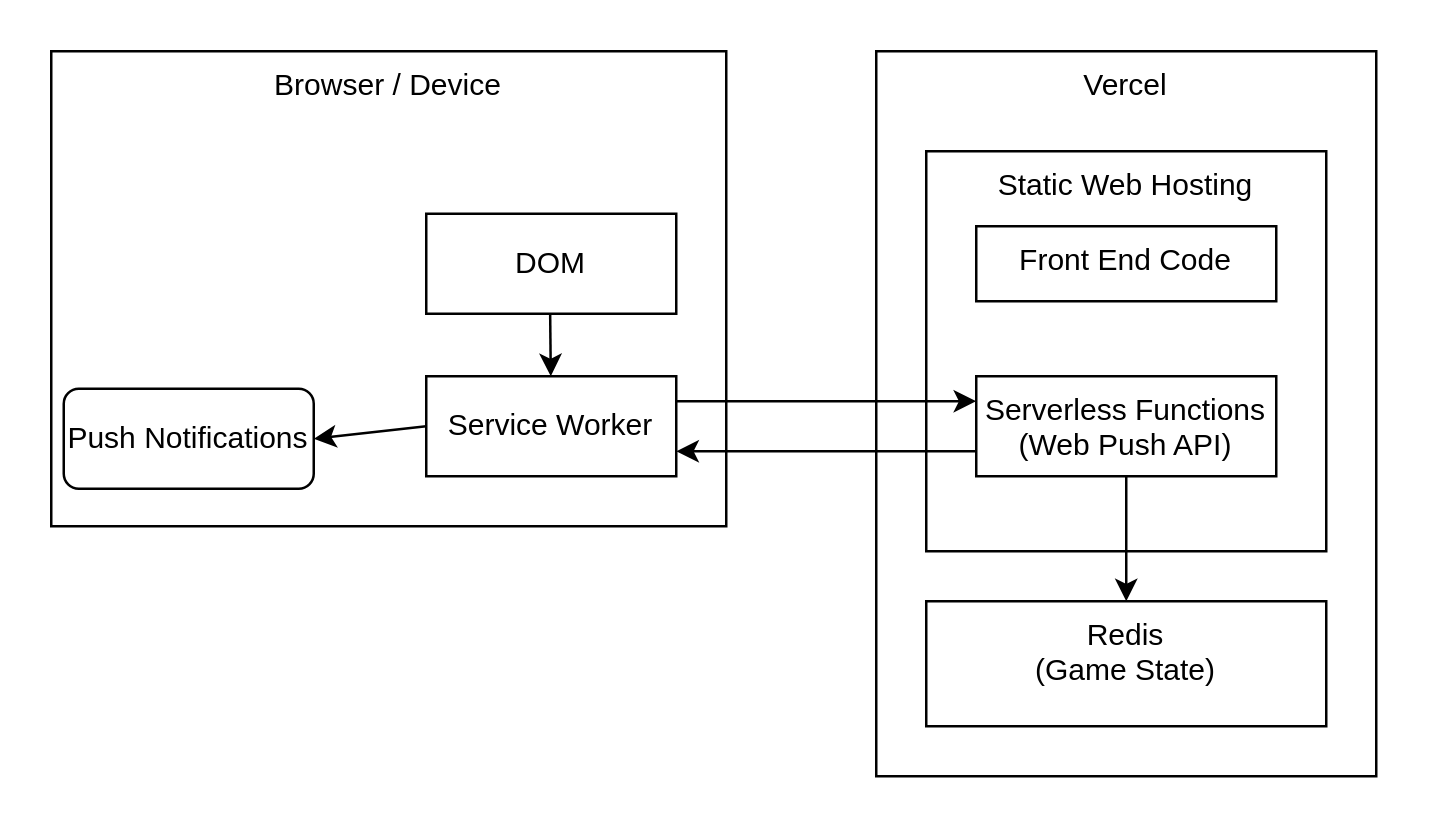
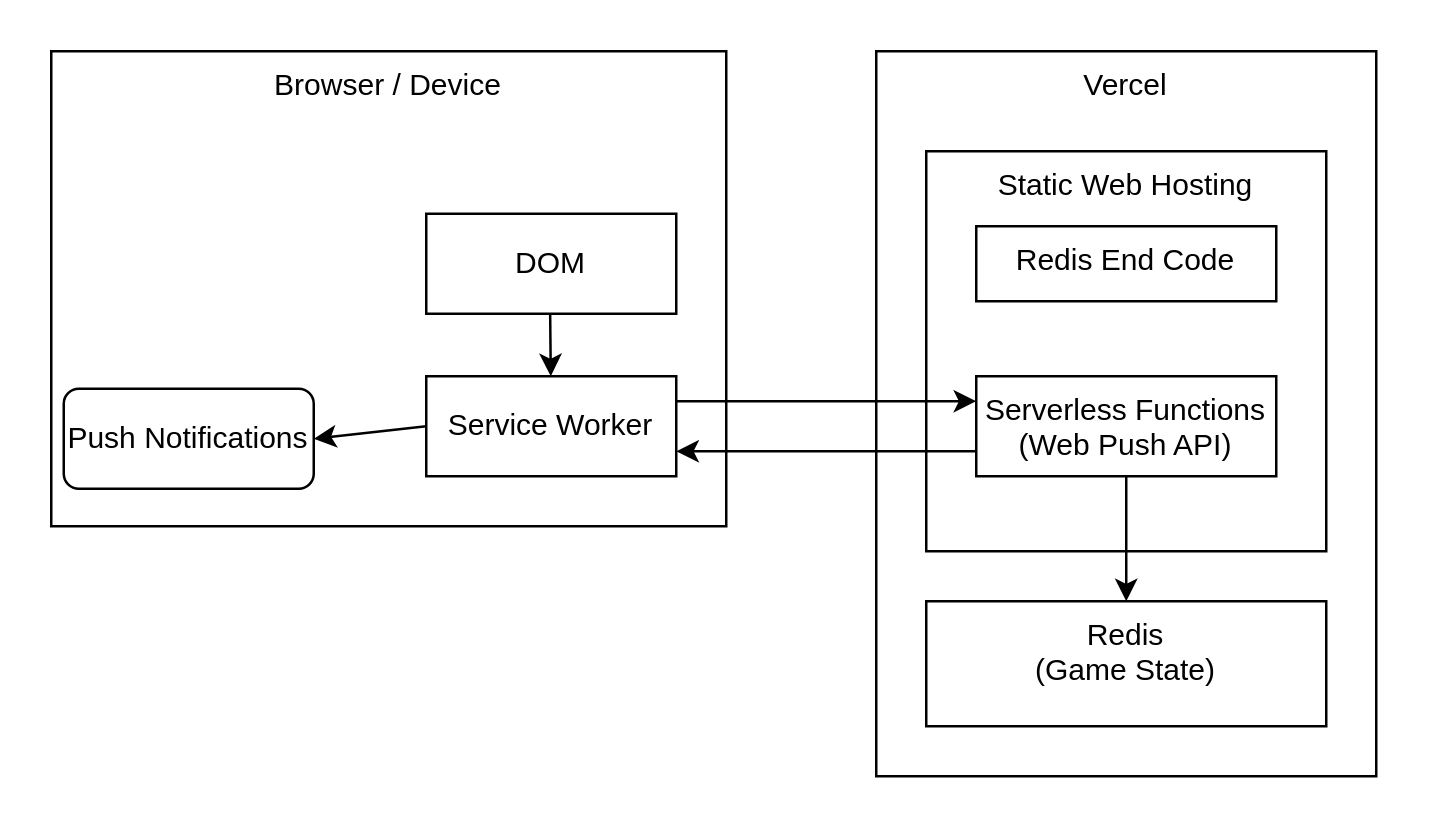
node "Front End Code": label "Front End Code" -> "Redis End Code"
